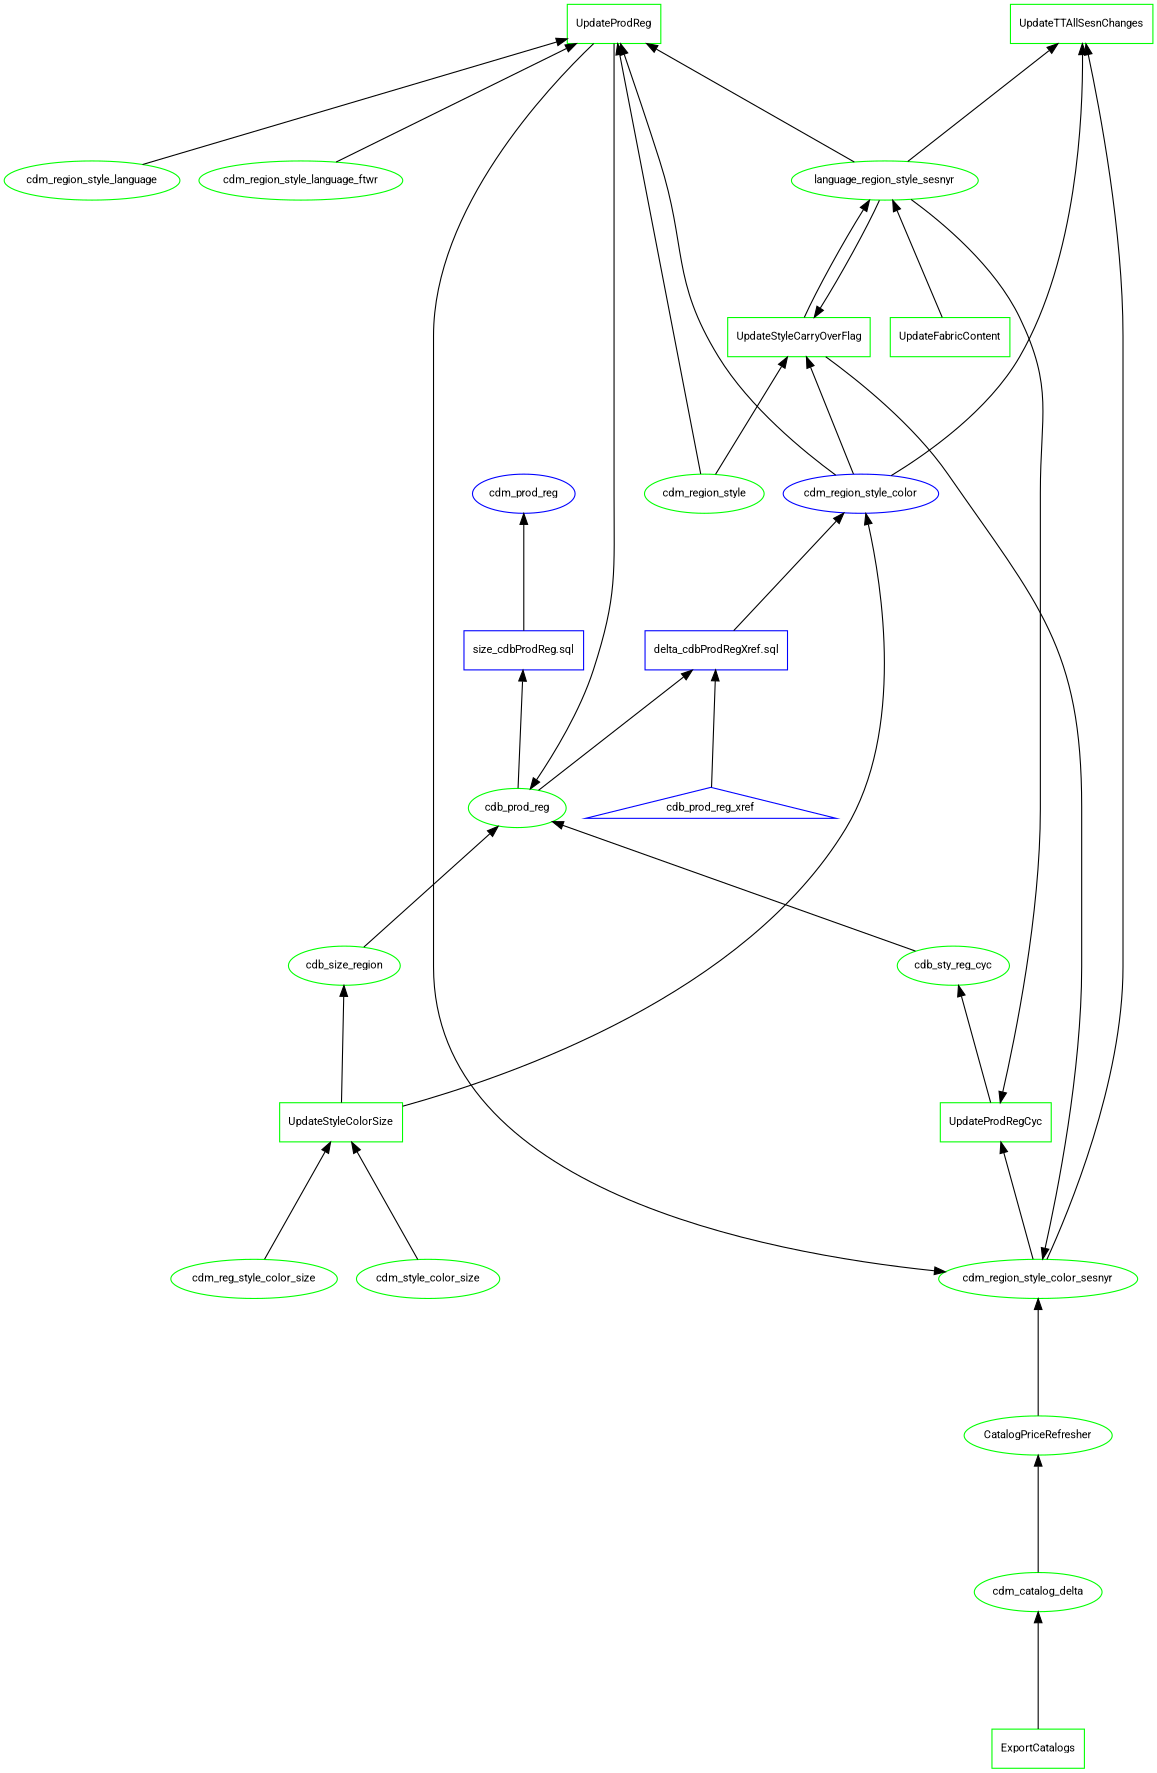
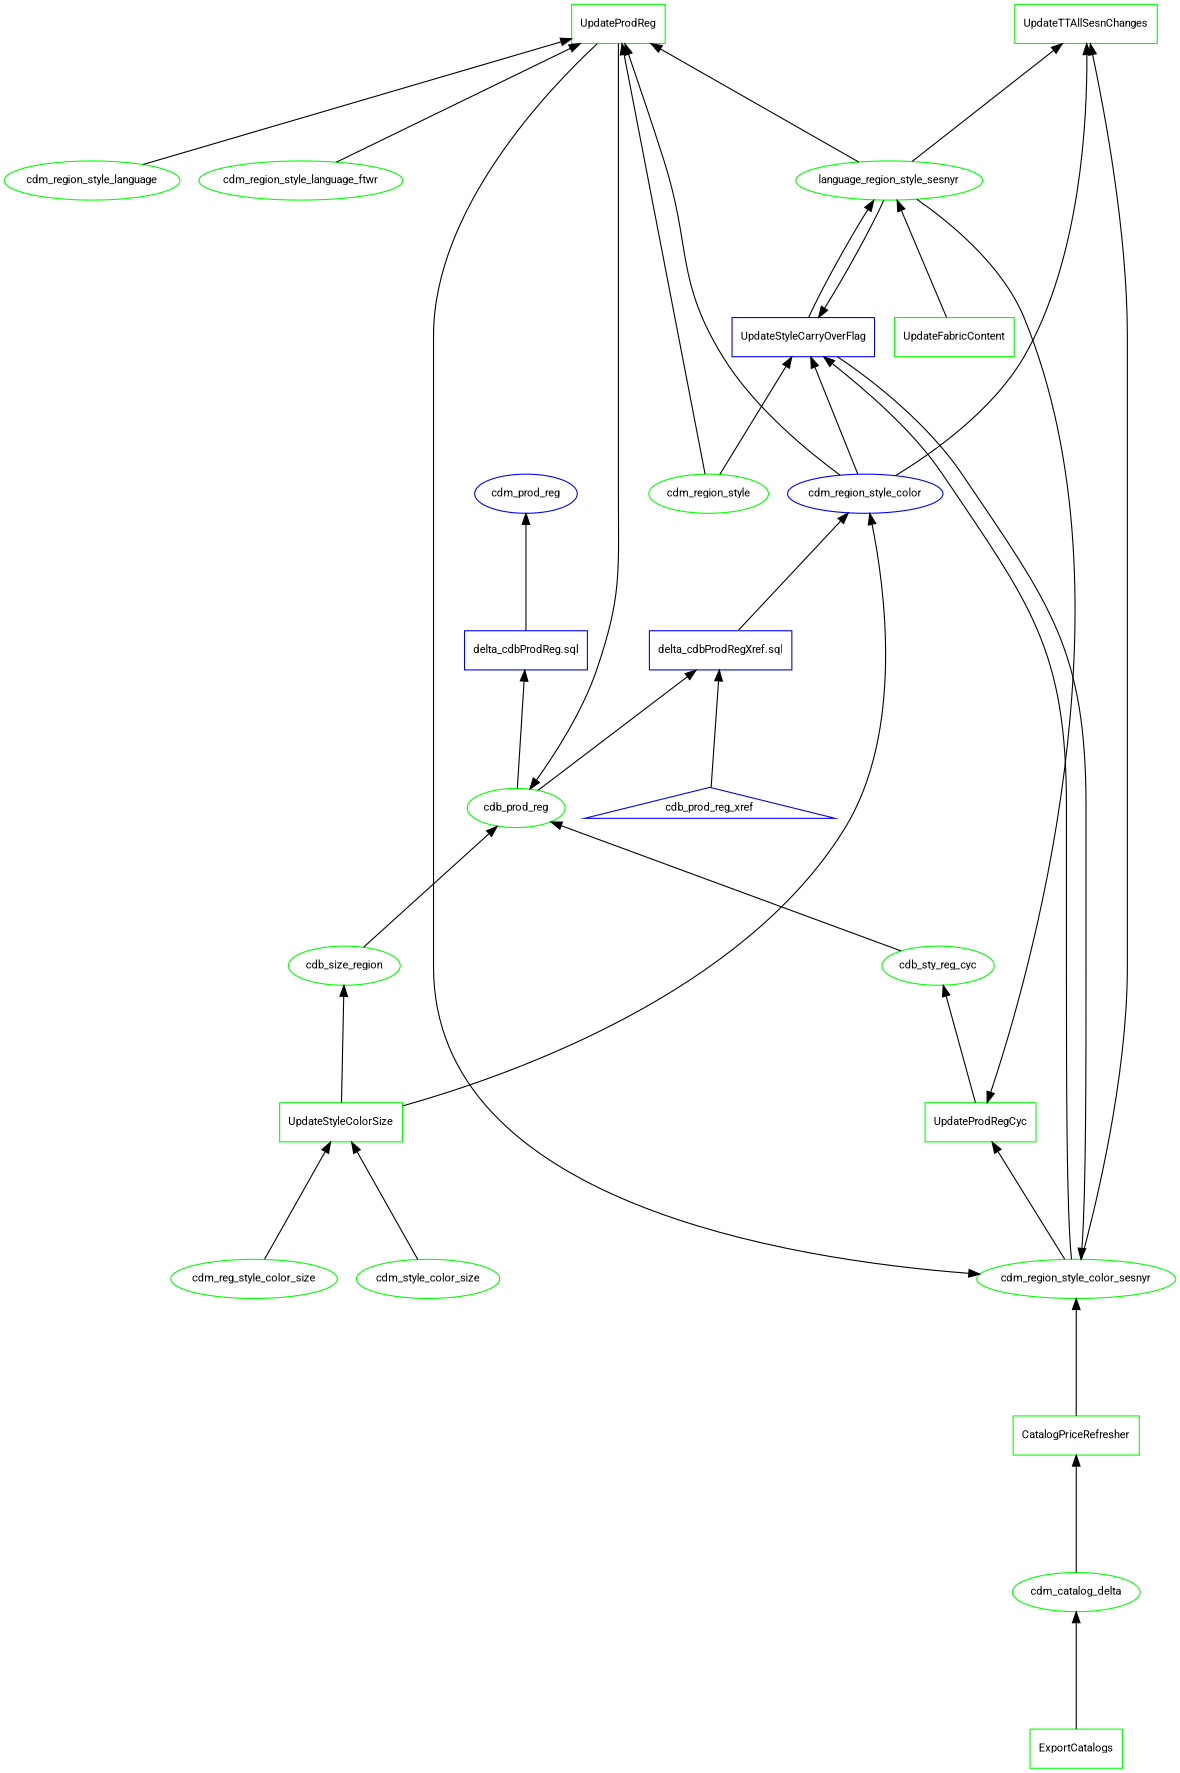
node "UpdateStyleCarryOverFlag": color green -> blue
node "size_cdbProdReg.sql": label "size_cdbProdReg.sql" -> "delta_cdbProdReg.sql"
edge "cdm_region_style_color_sesnyr" -> "UpdateStyleCarryOverFlag": added
node "CatalogPriceRefresher": shape ellipse -> box
